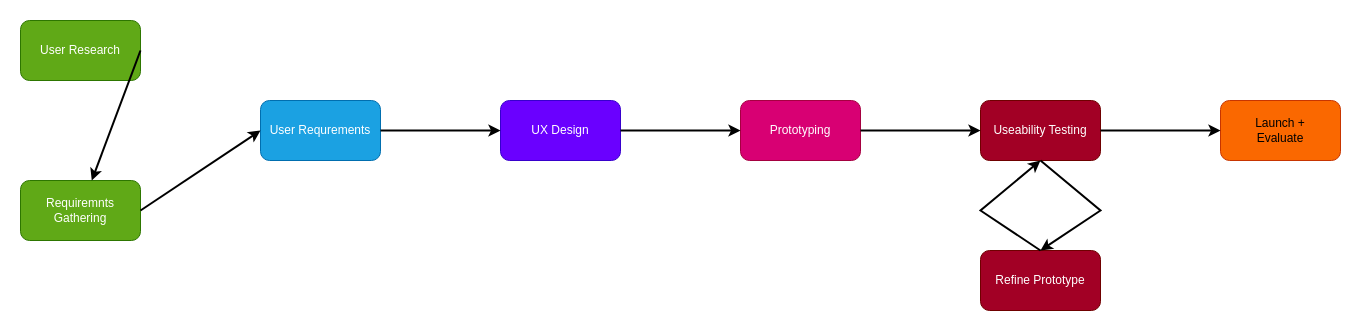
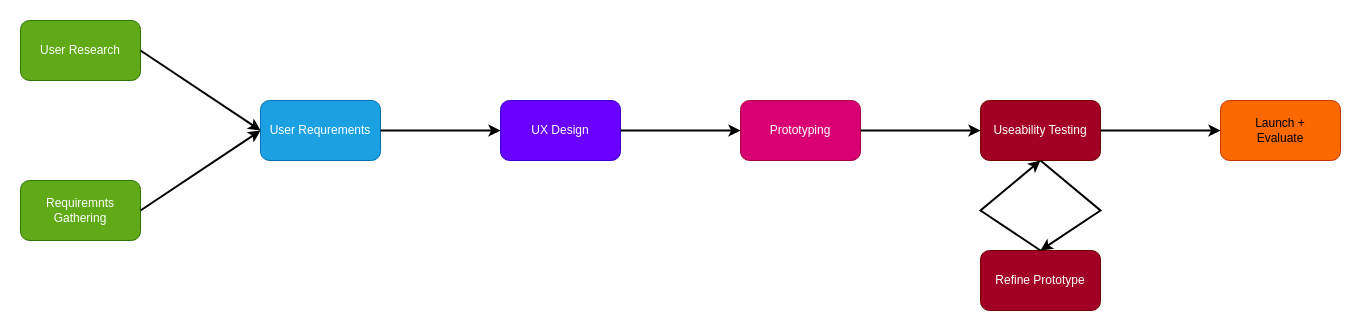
edge "User Research" -> "Requiremnts Gathering": now "User Research" -> "User Requrements"
